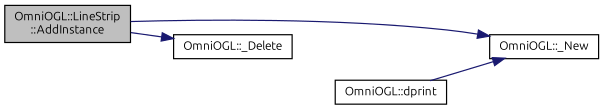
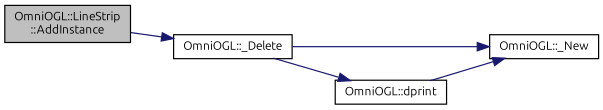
edge "OmniOGL::LineStrip ::AddInstance" -> "OmniOGL::_New": now "OmniOGL::_Delete" -> "OmniOGL::_New"
edge "OmniOGL::_Delete" -> "OmniOGL::dprint": added
